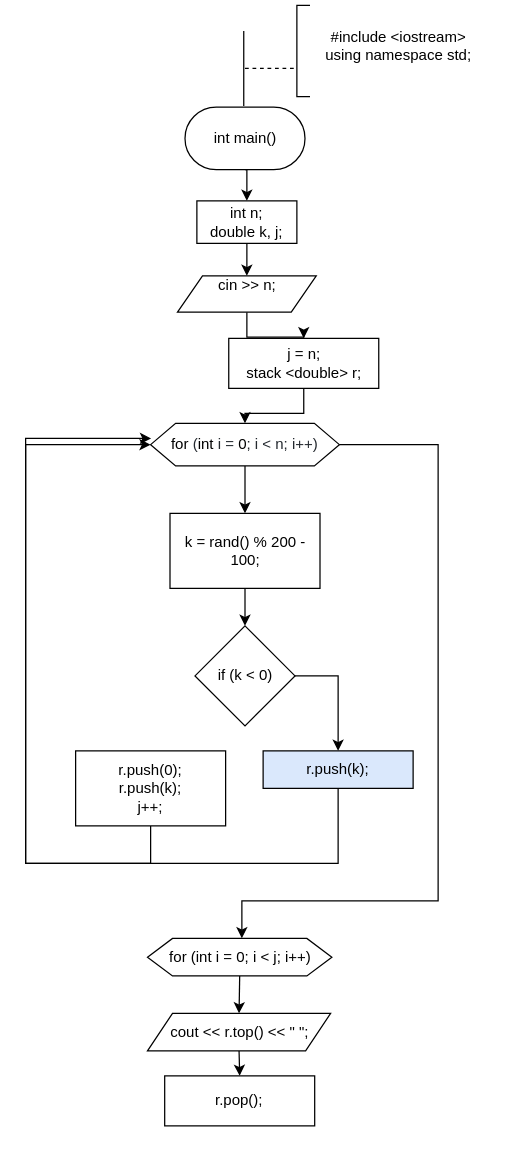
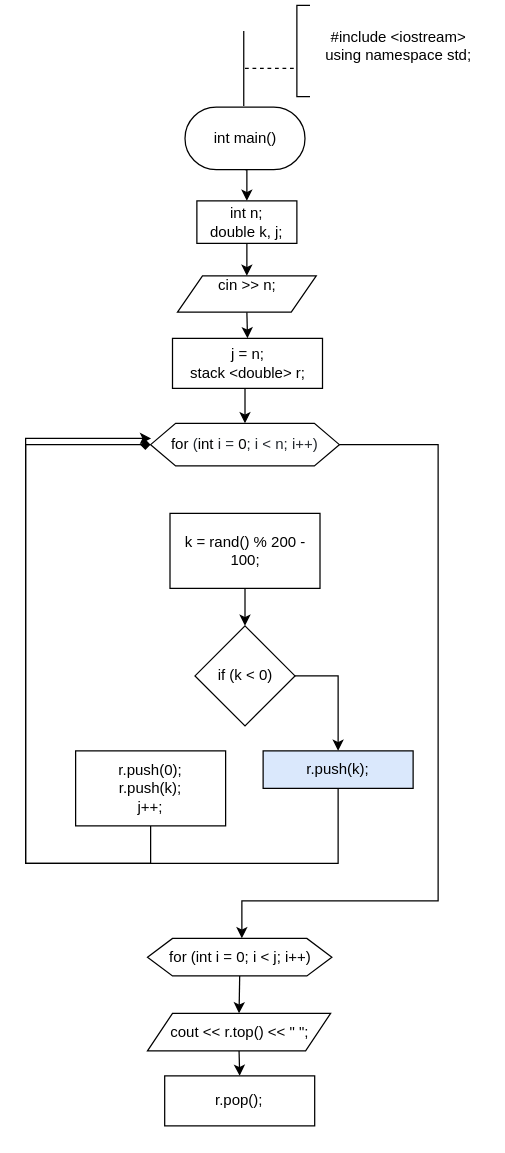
node "j = n; stack <double> r;": moved (304, 363) -> (248, 363)
edge "r.push(k);" -> "for (int i = 0; i < n; i++)": arrowhead classic -> diamond
edge "for (int i = 0; i < n; i++)" -> "k = rand() % 200 - 100;": removed
